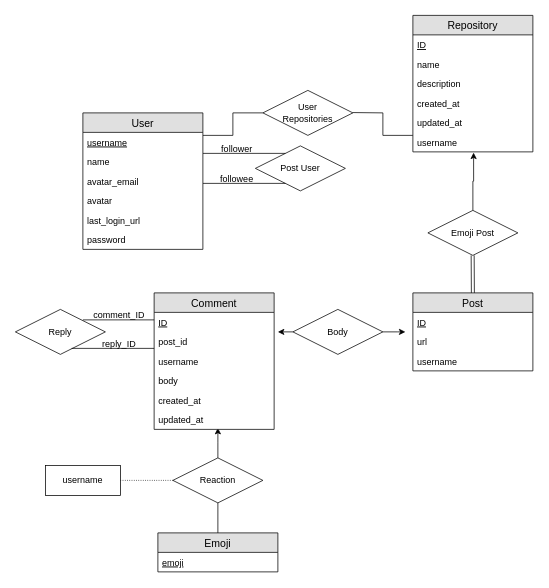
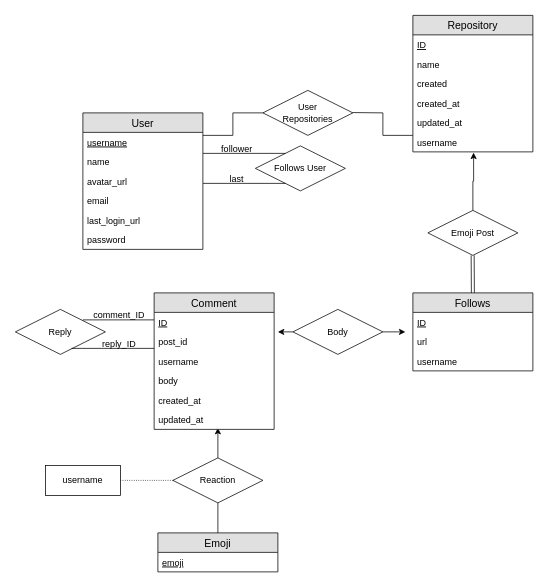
node "description": label "description" -> "created"
node "Post User": label "Post User" -> "Follows User"
node "followee": label "followee" -> "last"
node "avatar_email": label "avatar_email" -> "avatar_url"
node "avatar": label "avatar" -> "email"
node "Post": label "Post" -> "Follows"
